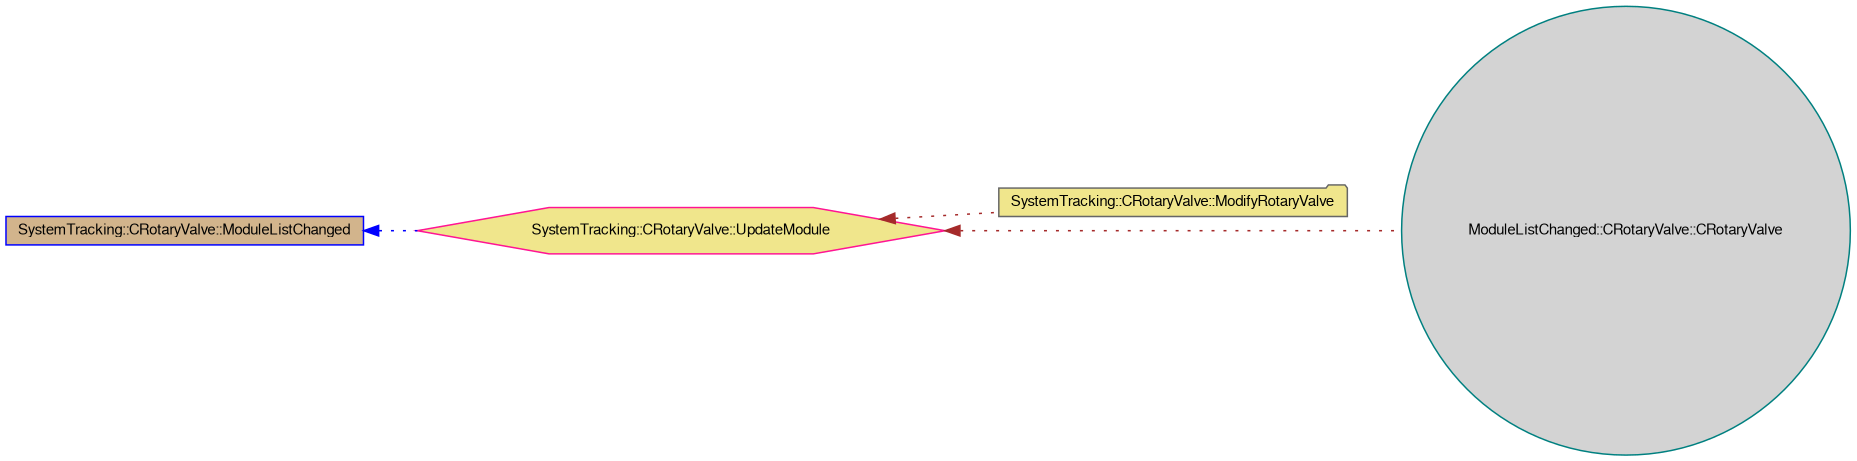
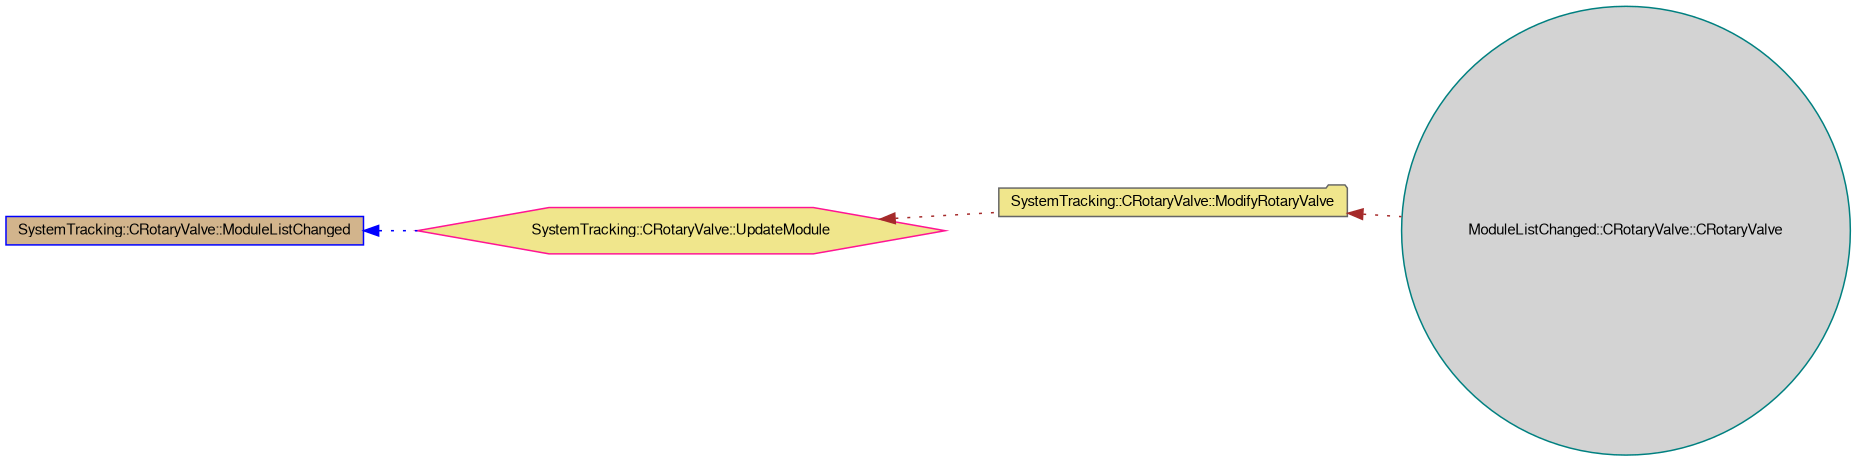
edge "ModuleListChanged::CRotaryValve::CRotaryValve" -> "SystemTracking::CRotaryValve::UpdateModule": now "ModuleListChanged::CRotaryValve::CRotaryValve" -> "SystemTracking::CRotaryValve::ModifyRotaryValve"
